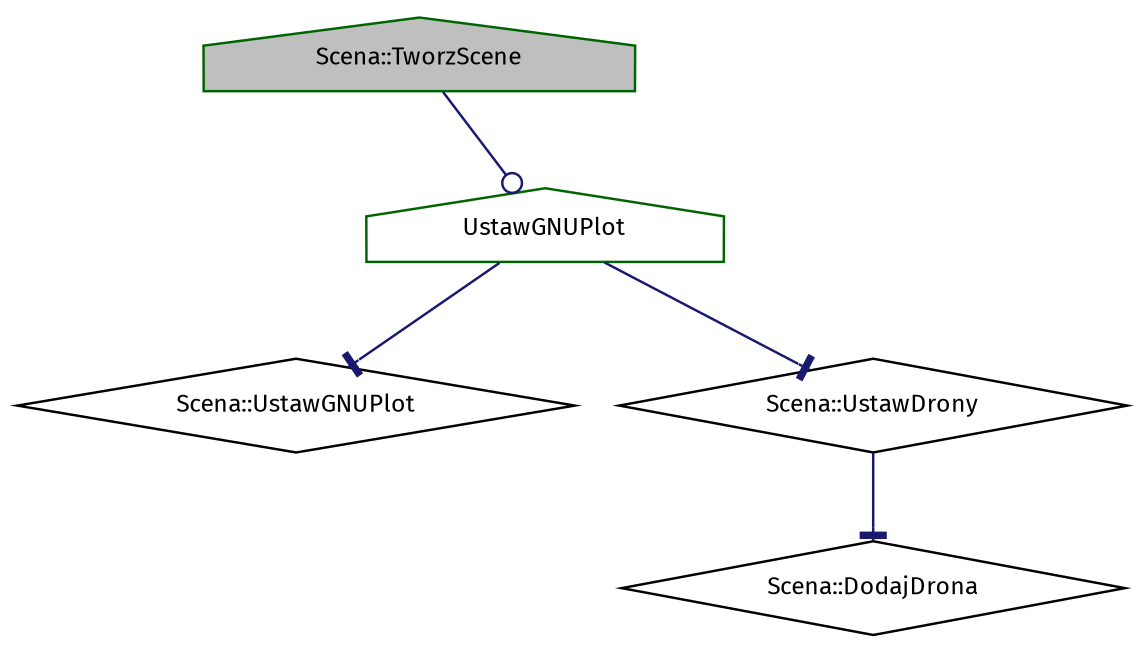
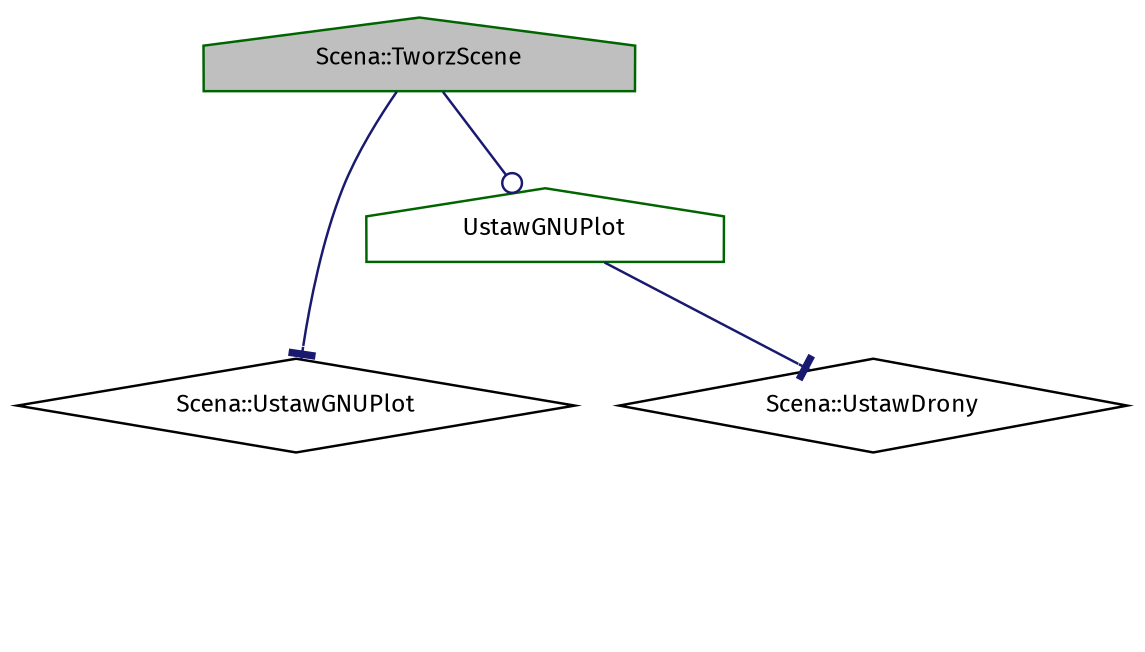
edge "UstawGNUPlot" -> "Scena::UstawGNUPlot": now "Scena::TworzScene" -> "Scena::UstawGNUPlot"
node "Scena::DodajDrona": removed
